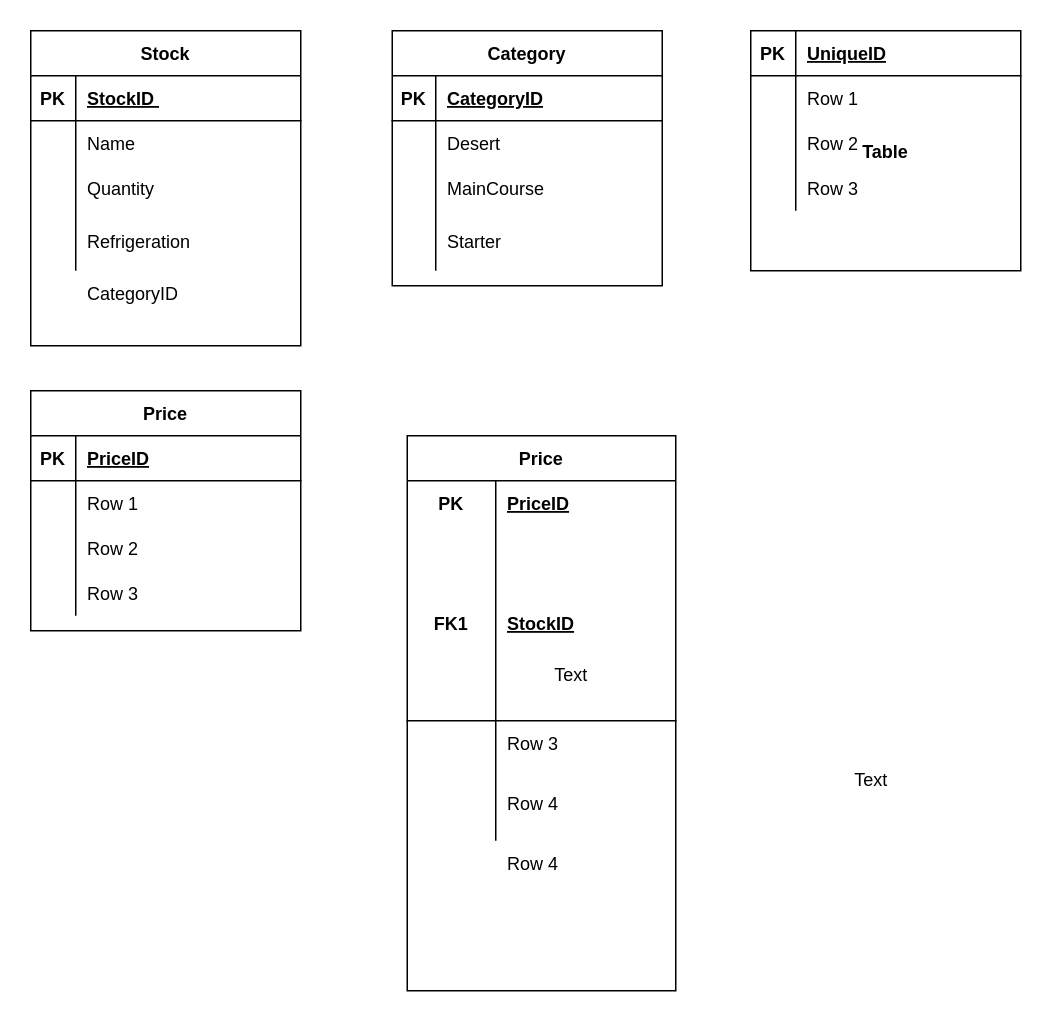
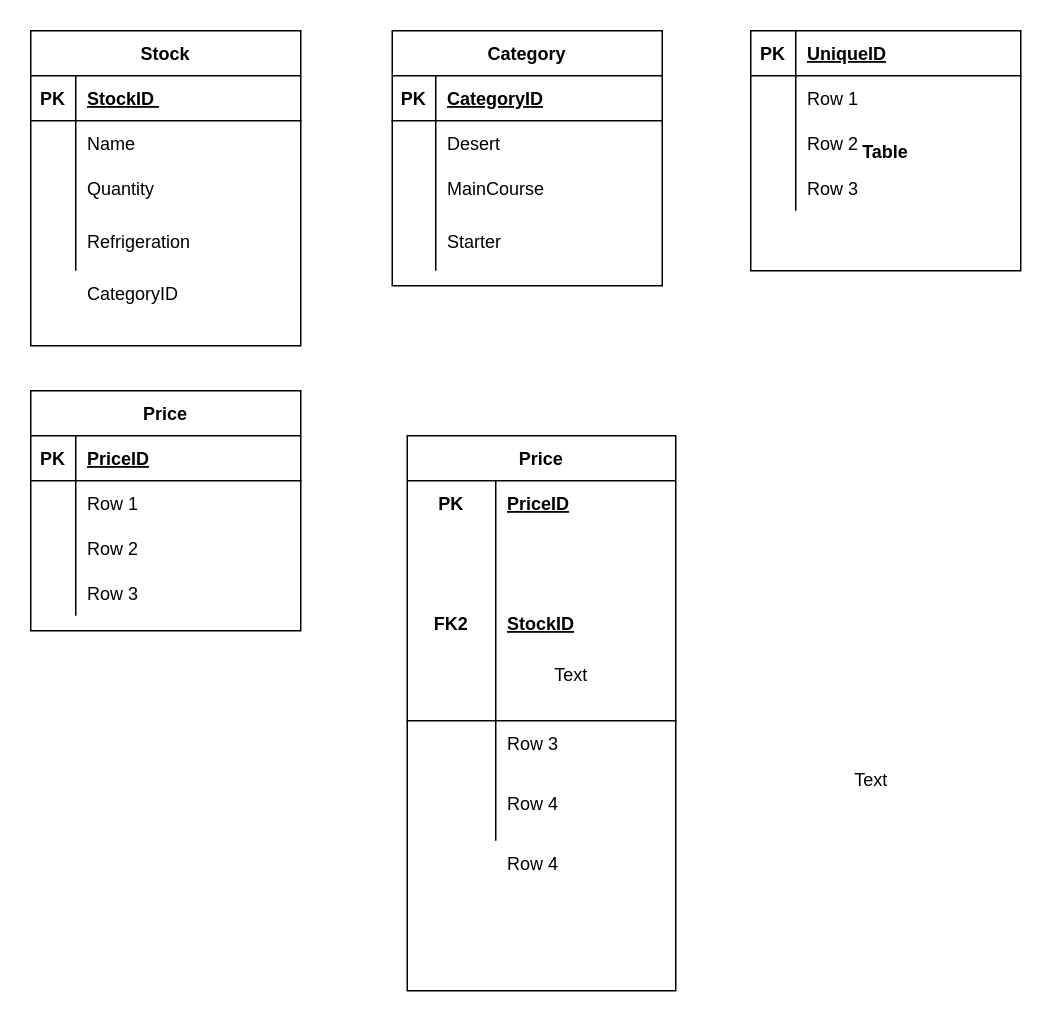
node "FK1": label "FK1" -> "FK2"
